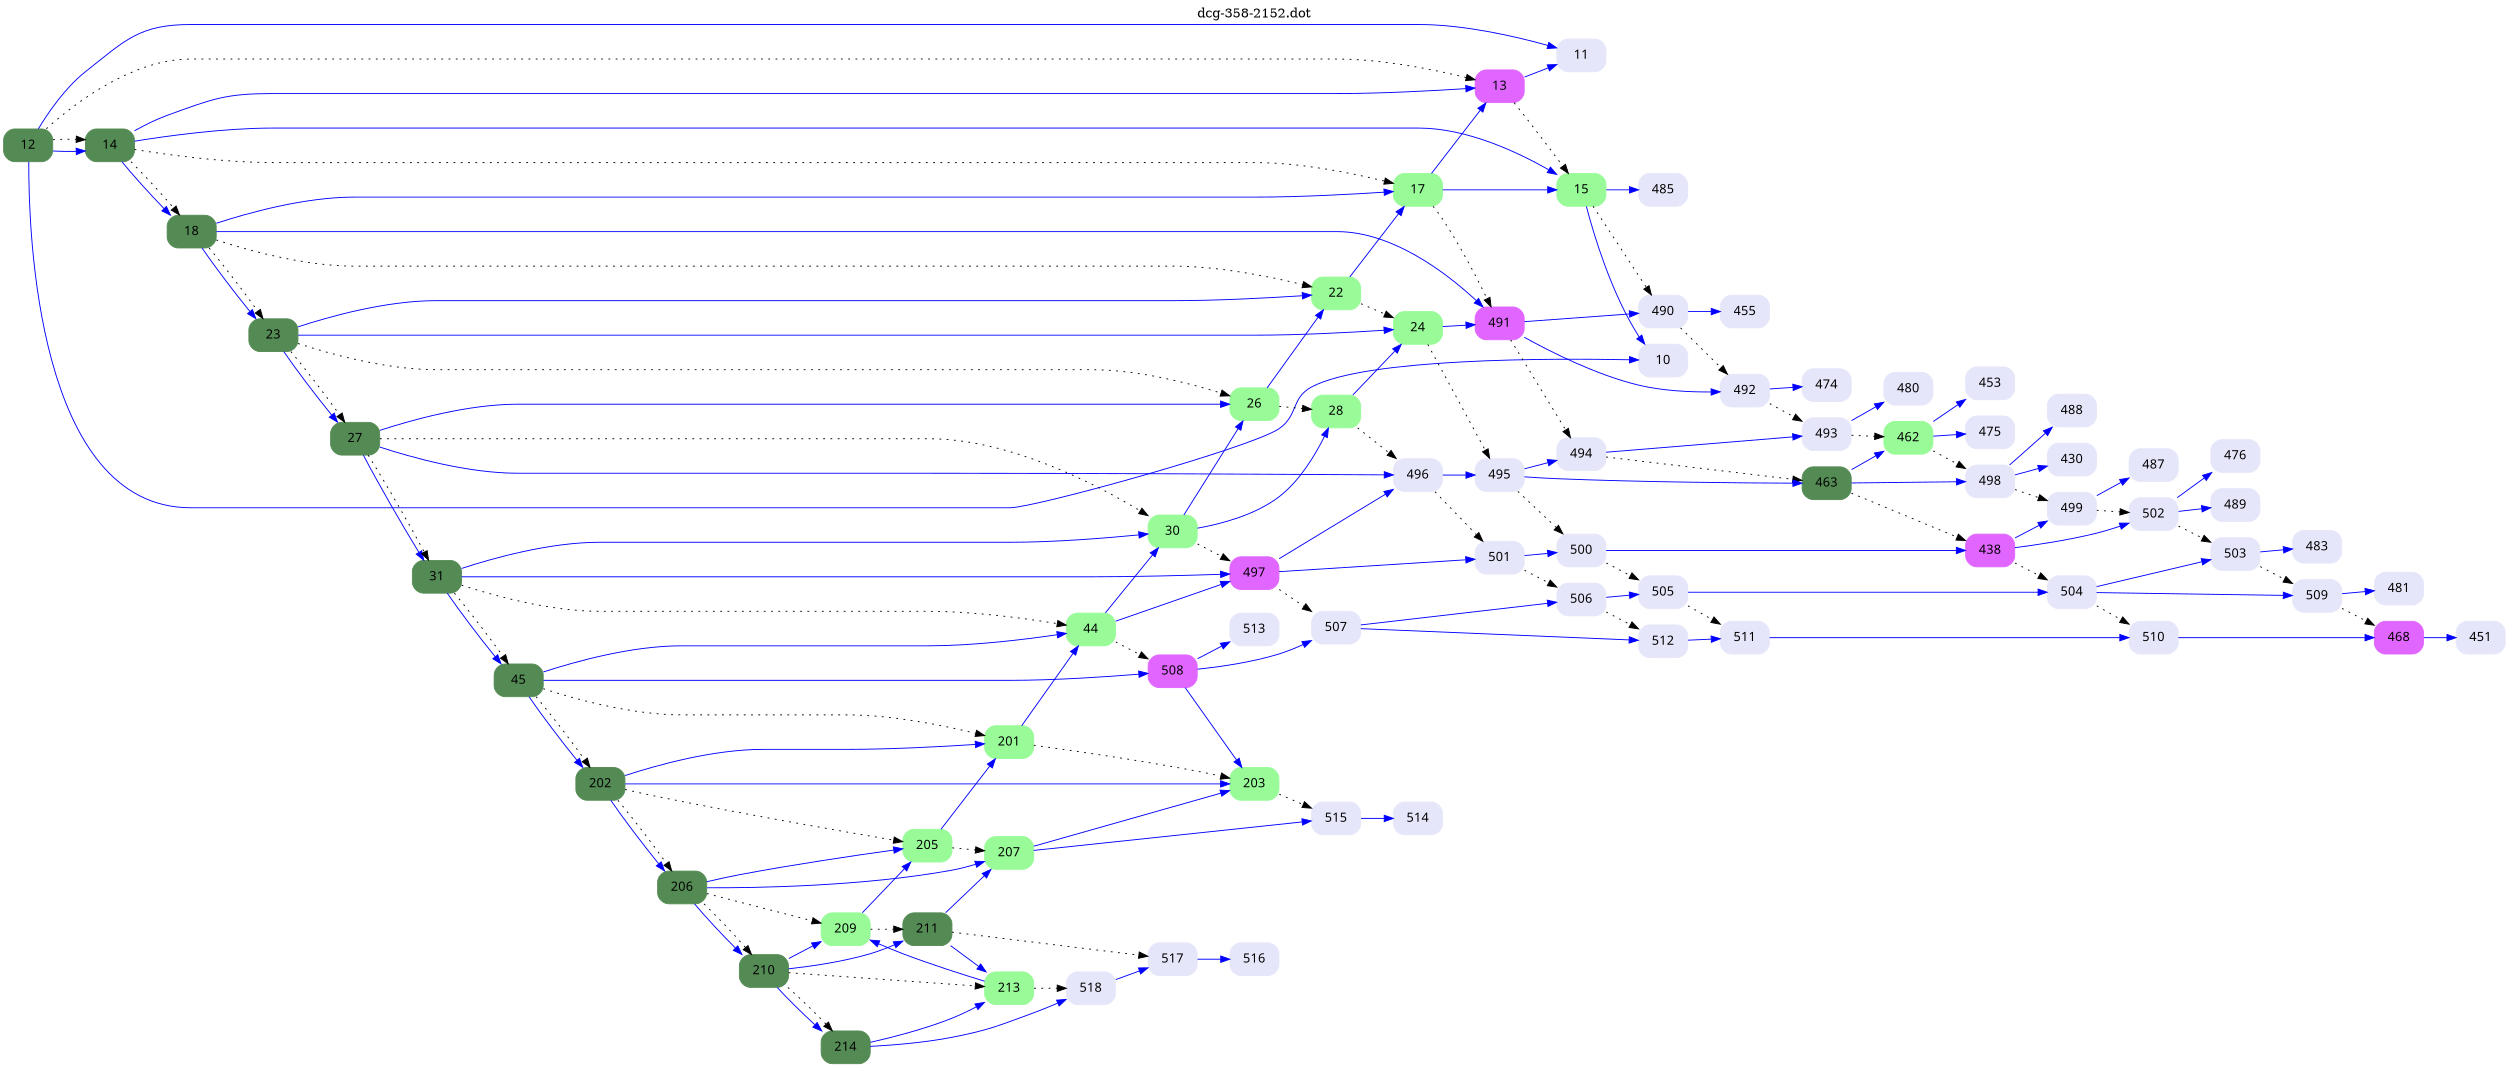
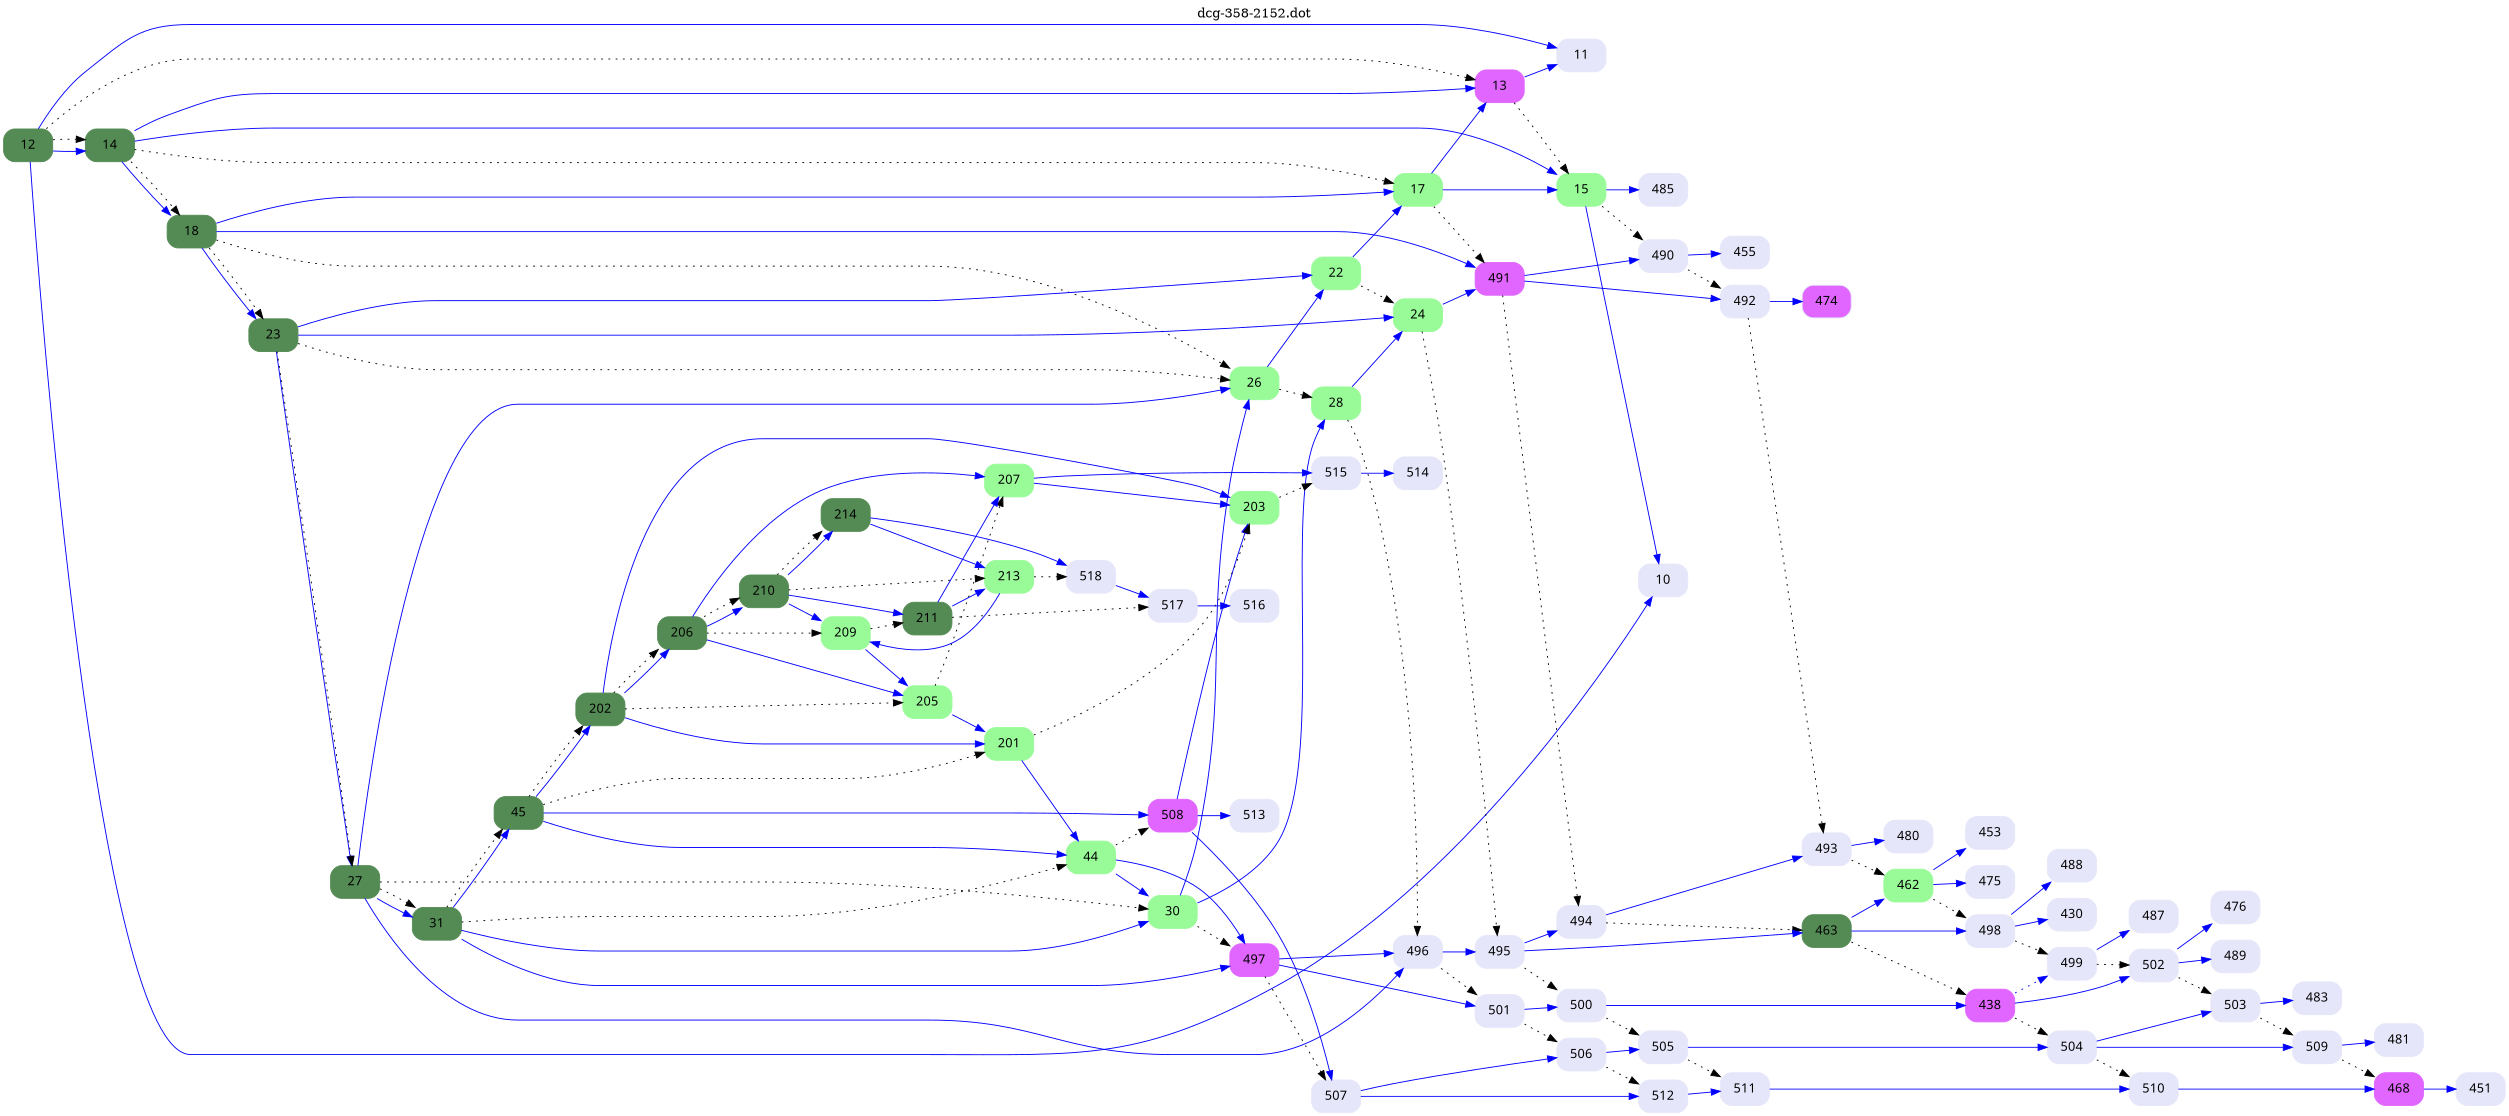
edge "18" -> "22": now "18" -> "26"
node "474": fillcolor lavender -> mediumorchid1
edge "438" -> "499": style solid -> dotted
